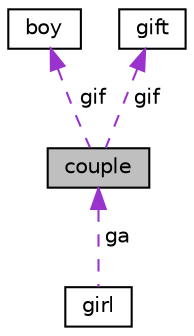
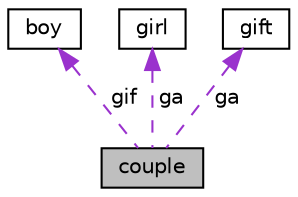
edge "couple" -> "gift": label " gif" -> " ga"
edge "girl" -> "couple": reversed
